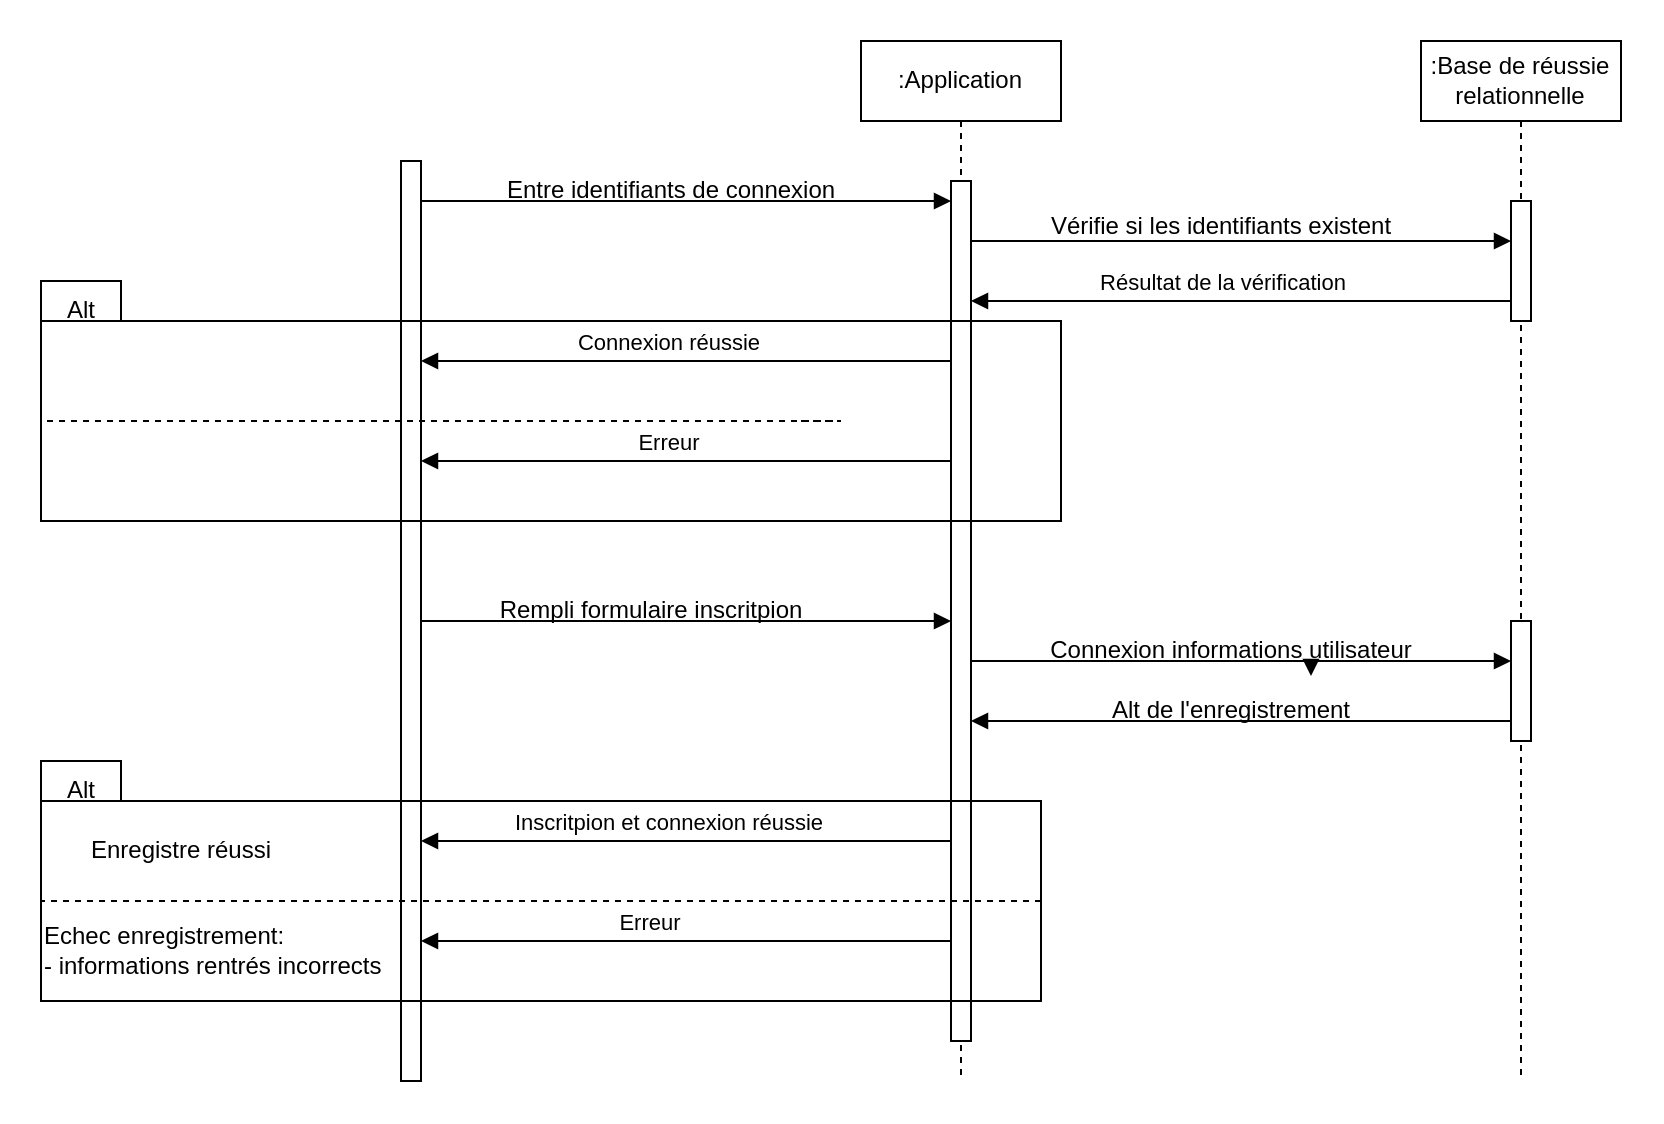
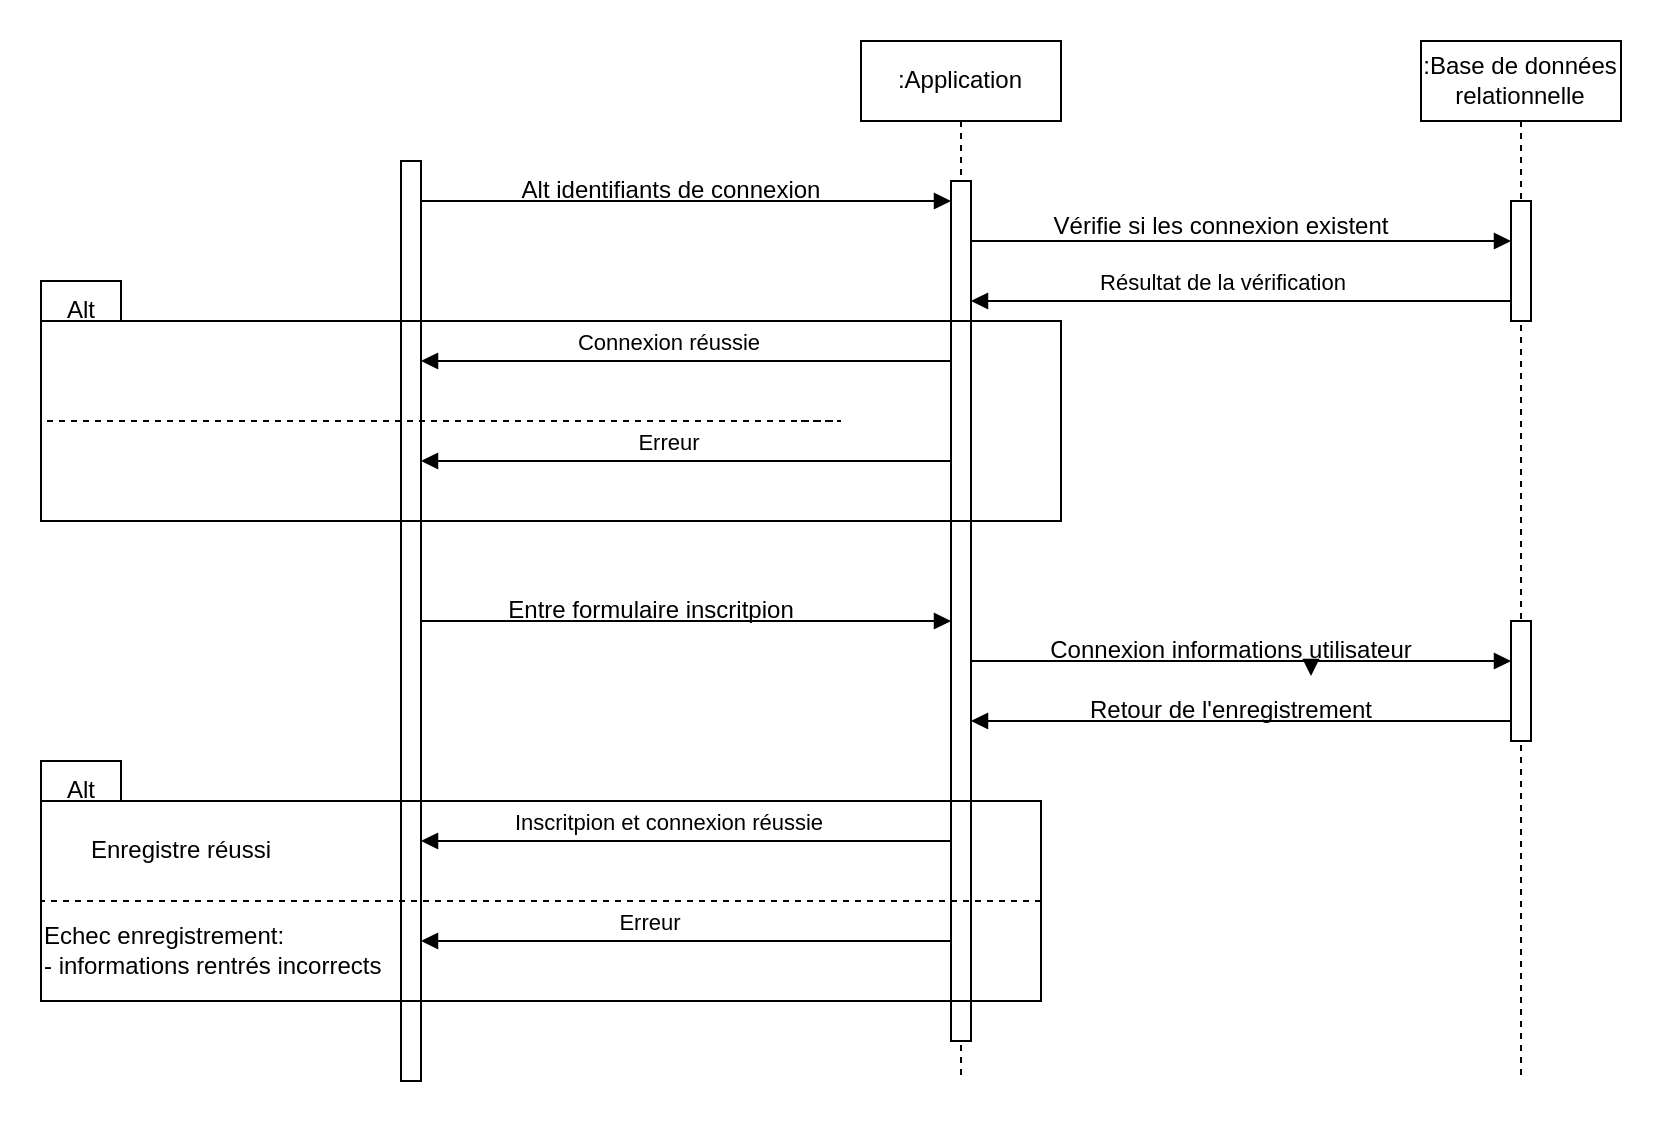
node ":Base de réussie relationnelle": label ":Base de réussie relationnelle" -> ":Base de données relationnelle"
node "Entre identifiants de connexion": label "Entre identifiants de connexion" -> "Alt identifiants de connexion"
node "Vérifie si les identifiants existent": label "Vérifie si les identifiants existent" -> "Vérifie si les connexion existent"
node "Rempli formulaire inscritpion": label "Rempli formulaire inscritpion" -> "Entre formulaire inscritpion"
node "Alt de l'enregistrement": label "Alt de l'enregistrement" -> "Retour de l'enregistrement"
